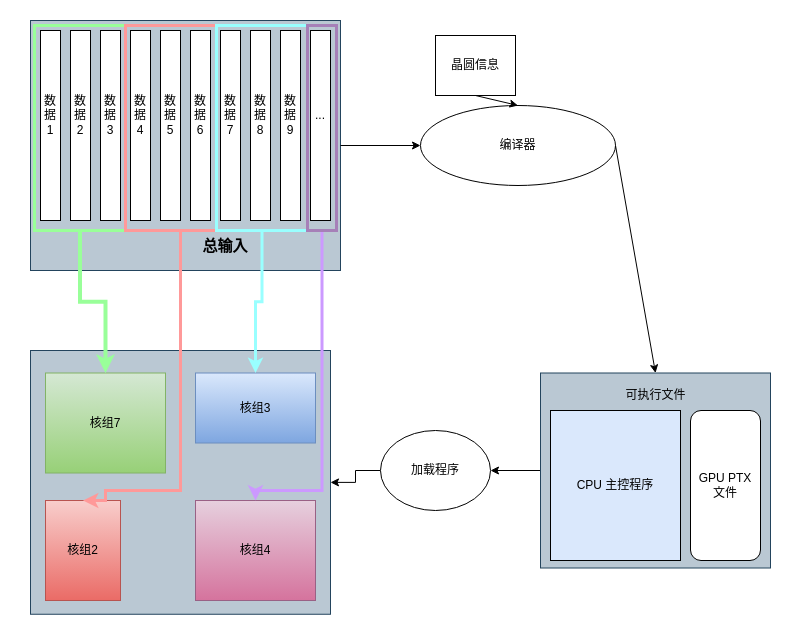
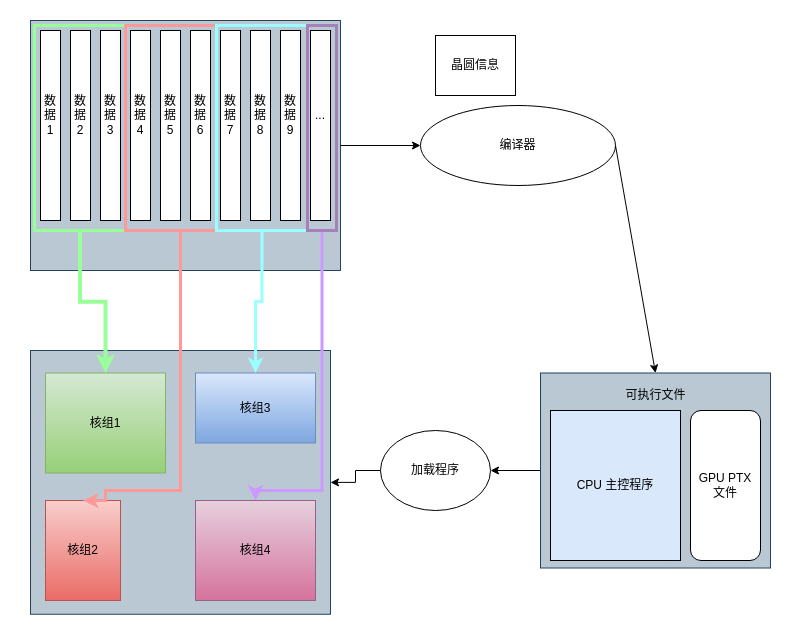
edge "晶圆信息" -> "编译器": removed
node "总输入": removed
node "核组7": label "核组7" -> "核组1"
